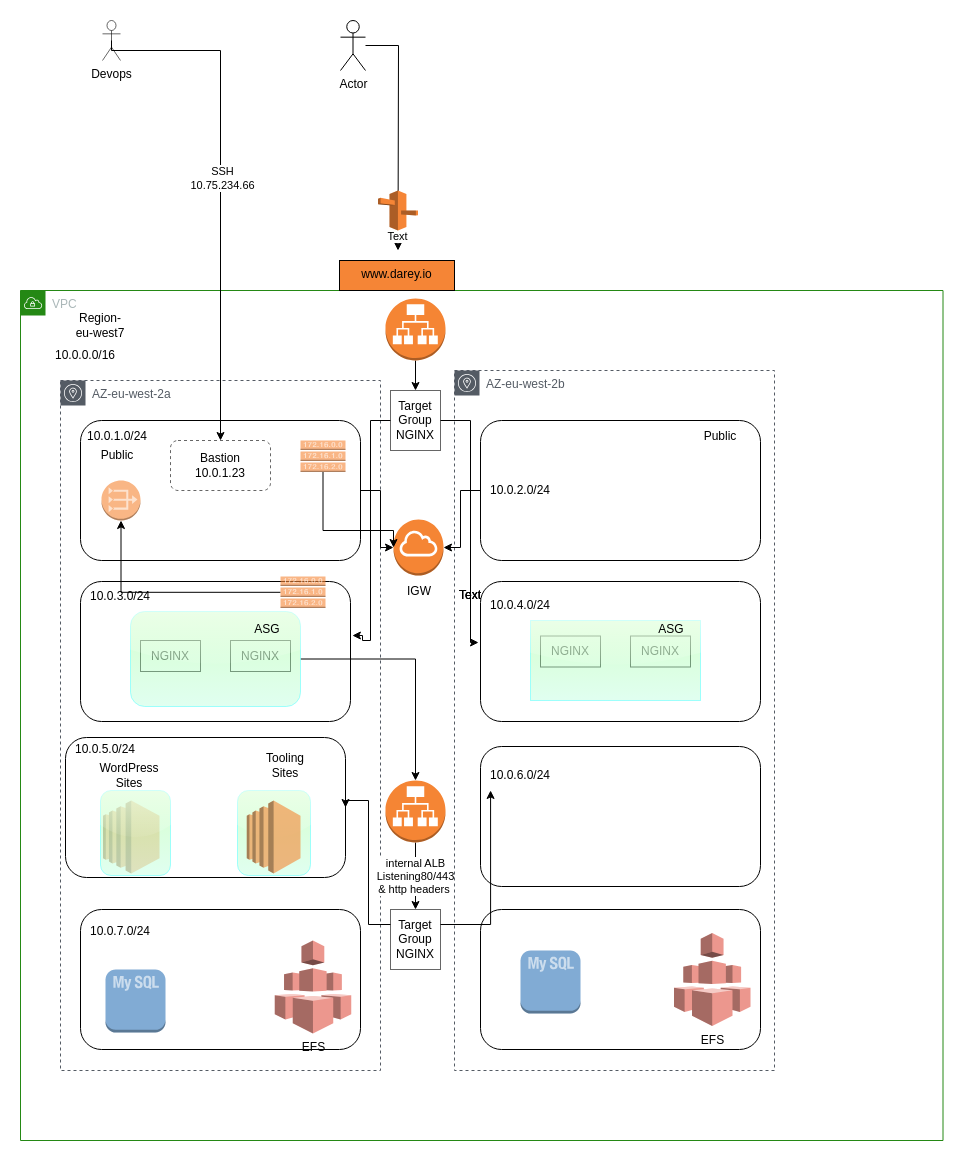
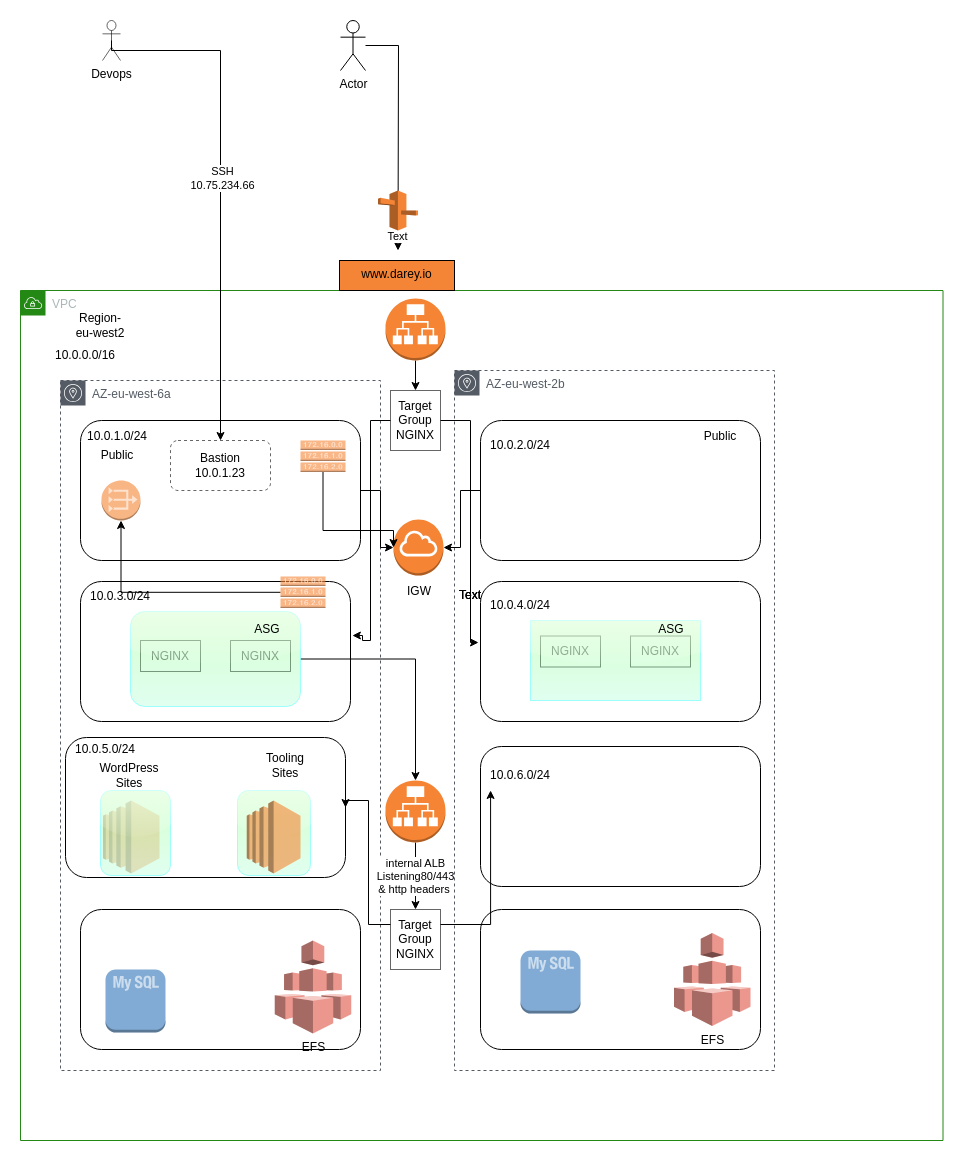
node "Region- eu-west7": label "Region- eu-west7" -> "Region- eu-west2"
node "AZ-eu-west-2a": label "AZ-eu-west-2a" -> "AZ-eu-west-6a"
node "10.0.2.0/24": moved (521, 491) -> (521, 446)
node "10.0.7.0/24": removed
